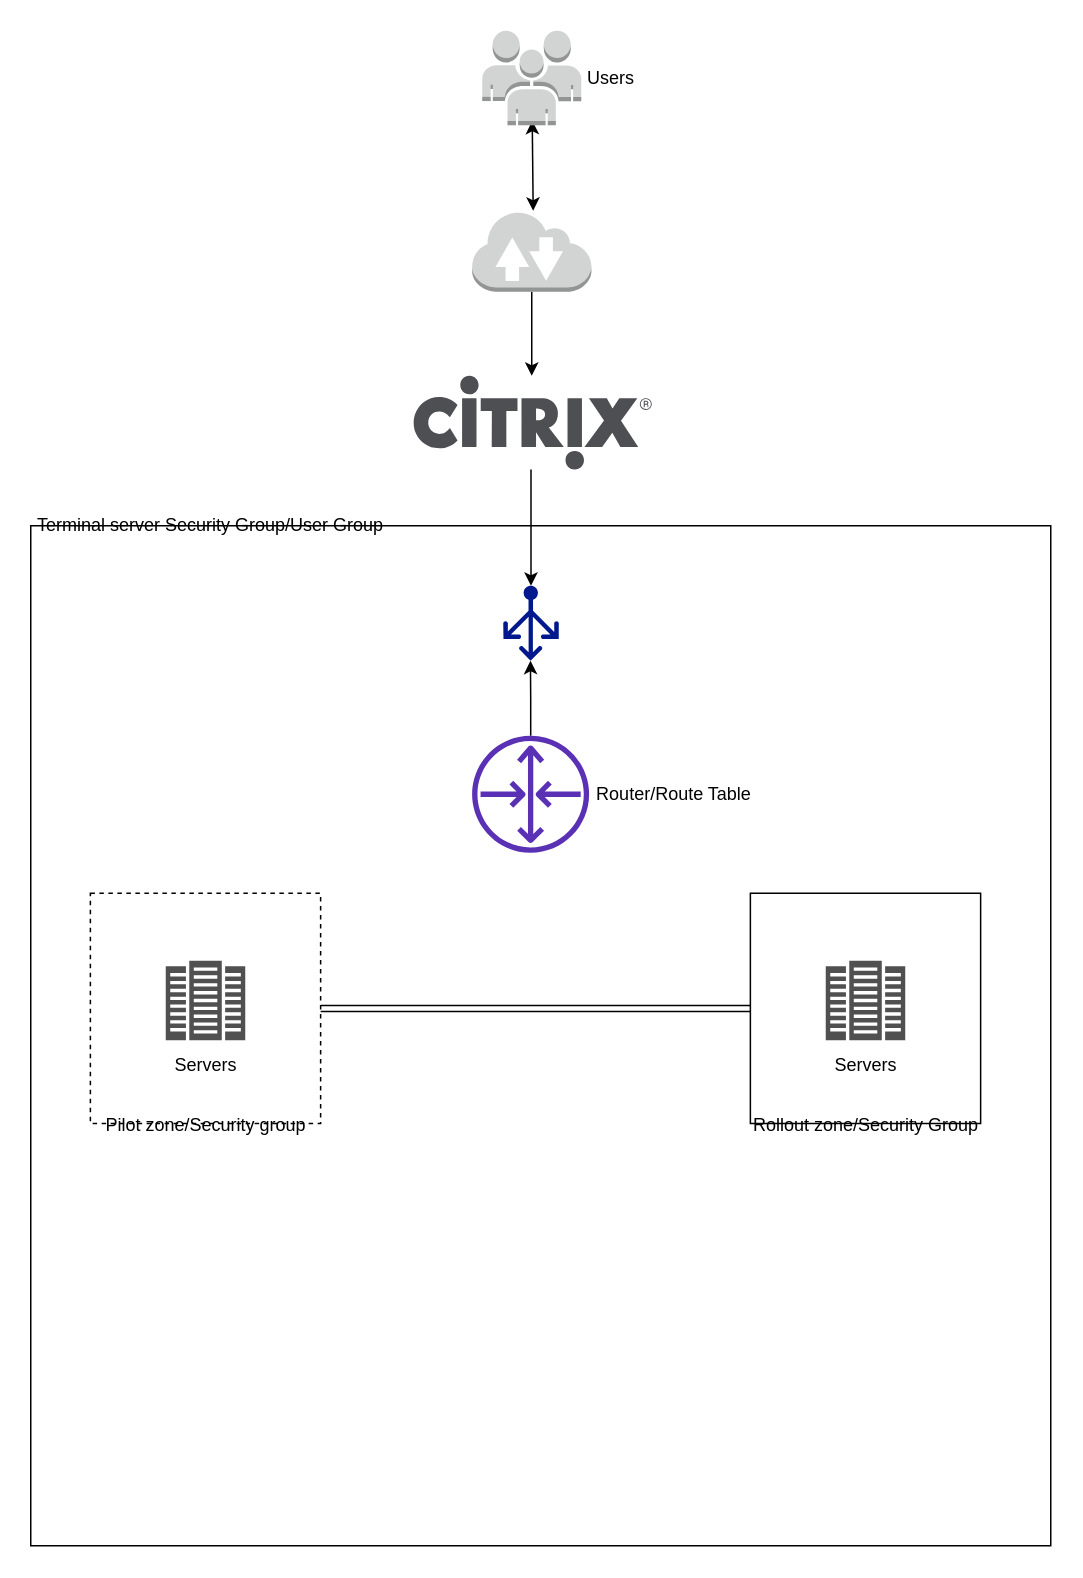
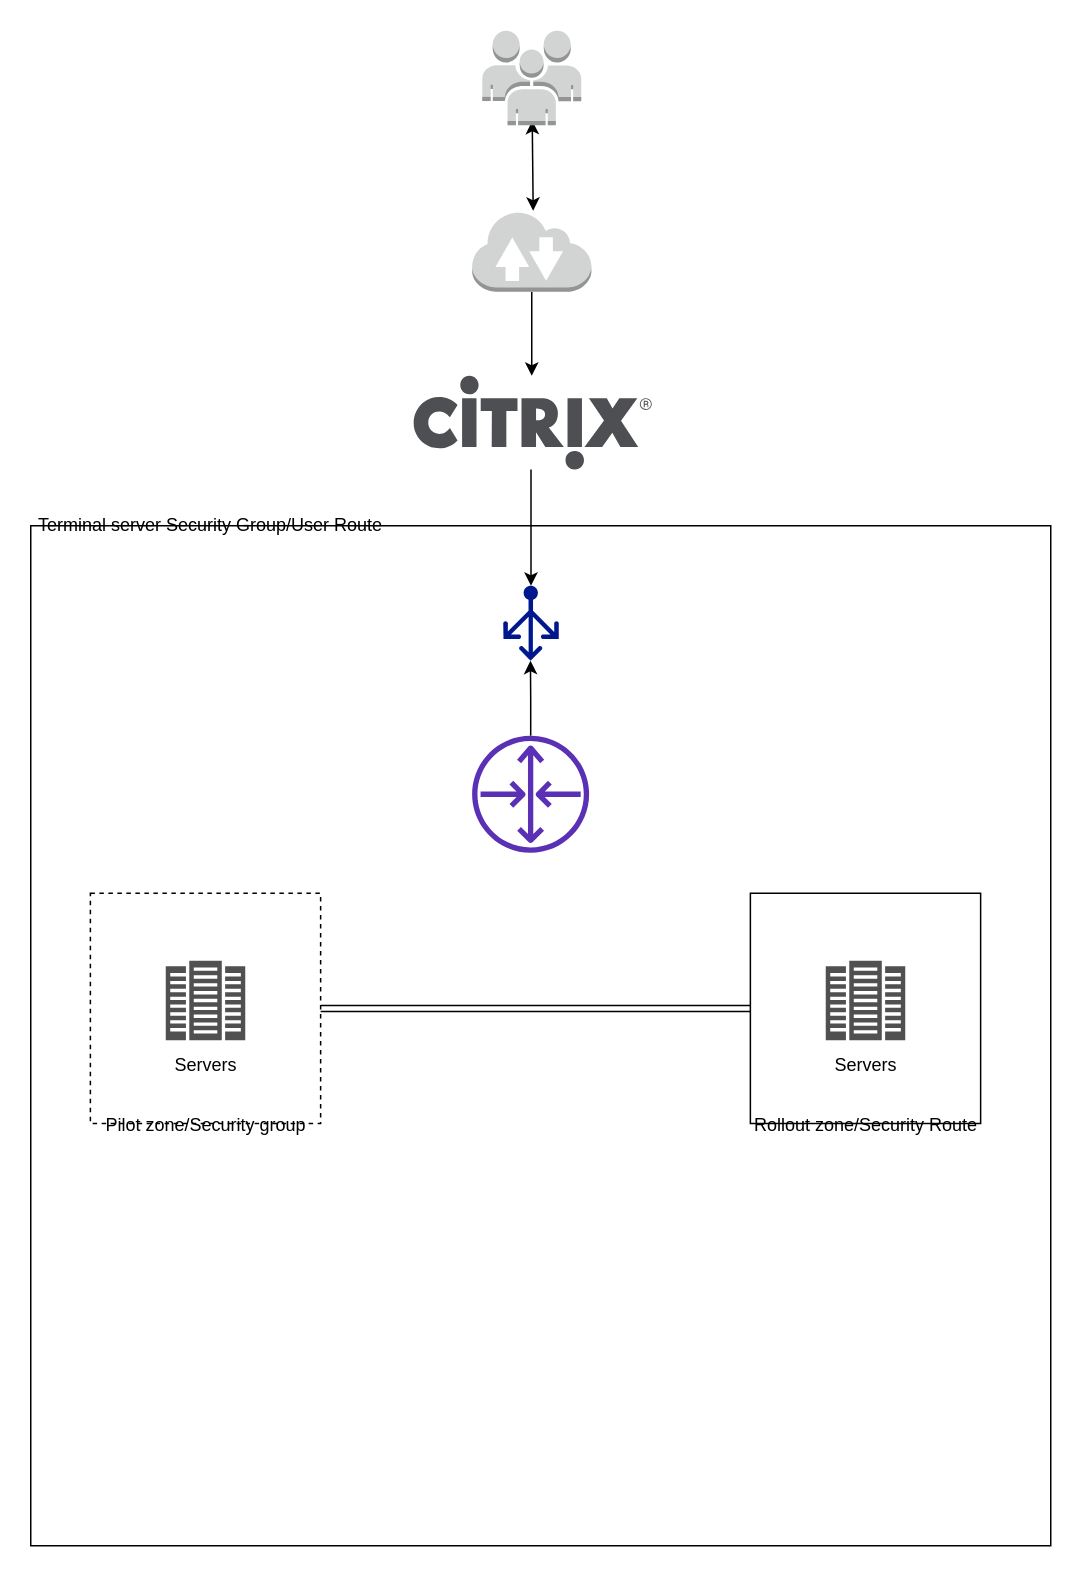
node "Users": removed
node "Terminal server Security Group/User Group": label "Terminal server Security Group/User Group" -> "Terminal server Security Group/User Route"
node "Router/Route Table": removed
node "Rollout zone/Security Group": label "Rollout zone/Security Group" -> "Rollout zone/Security Route"
